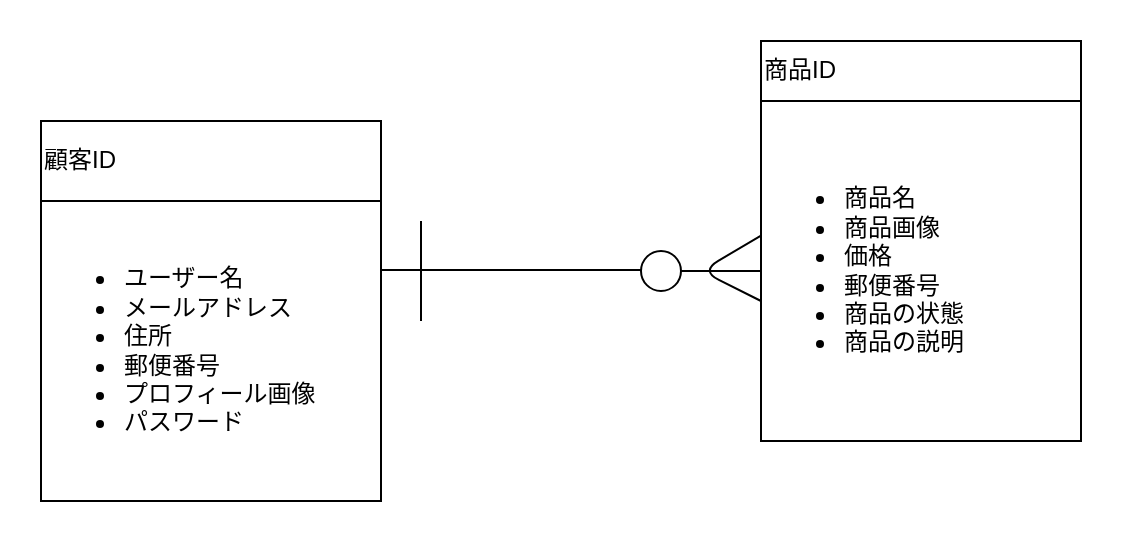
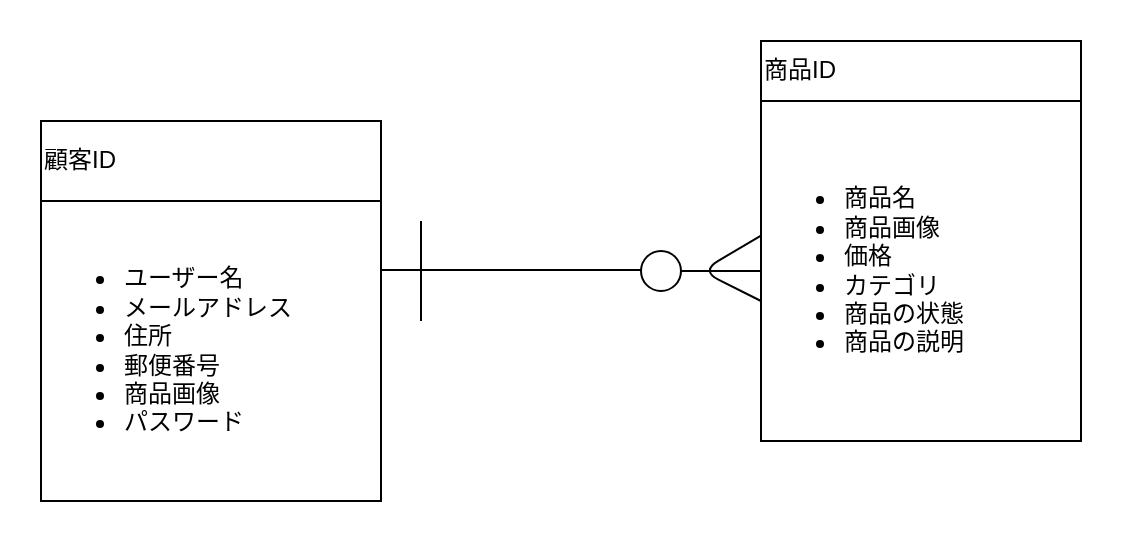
node "商品名 商品画像 価格 郵便番号 商品の状態 商品の説明": label "商品名 商品画像 価格 郵便番号 商品の状態 商品の説明" -> "商品名 商品画像 価格 カテゴリ 商品の状態 商品の説明"
node "ユーザー名 メールアドレス 住所 郵便番号 プロフィール画像 パスワード": label "ユーザー名 メールアドレス 住所 郵便番号 プロフィール画像 パスワード" -> "ユーザー名 メールアドレス 住所 郵便番号 商品画像 パスワード"
